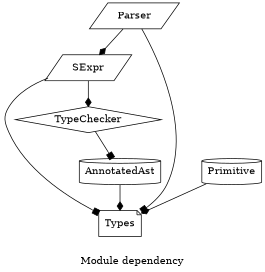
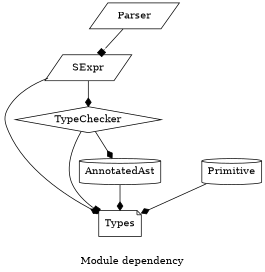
edge "Parser" -> "SExpr": arrowhead diamond -> box
edge "Parser" -> "Types": now "TypeChecker" -> "Types"
edge "TypeChecker" -> "AnnotatedAst": arrowhead box -> diamond
edge "SExpr" -> "Types": arrowhead box -> diamond
